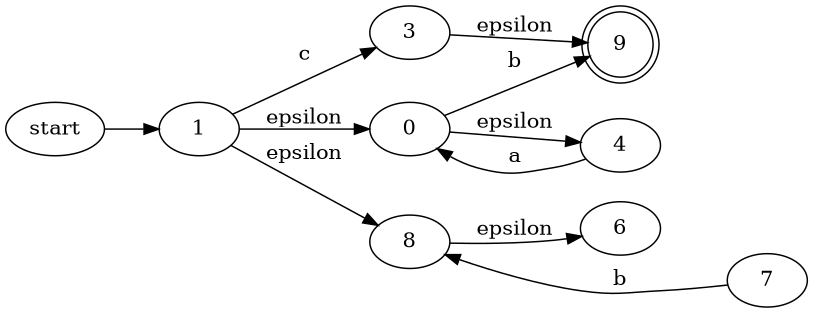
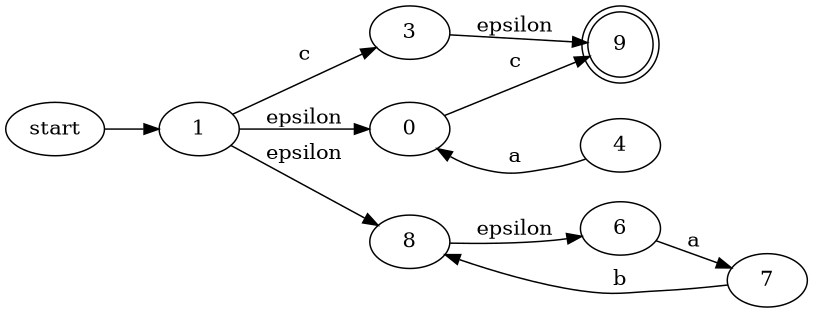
edge "0" -> "9": label "b" -> "c"
edge "0" -> "4": removed, label "epsilon"
edge "6" -> "7": added, label "a"
